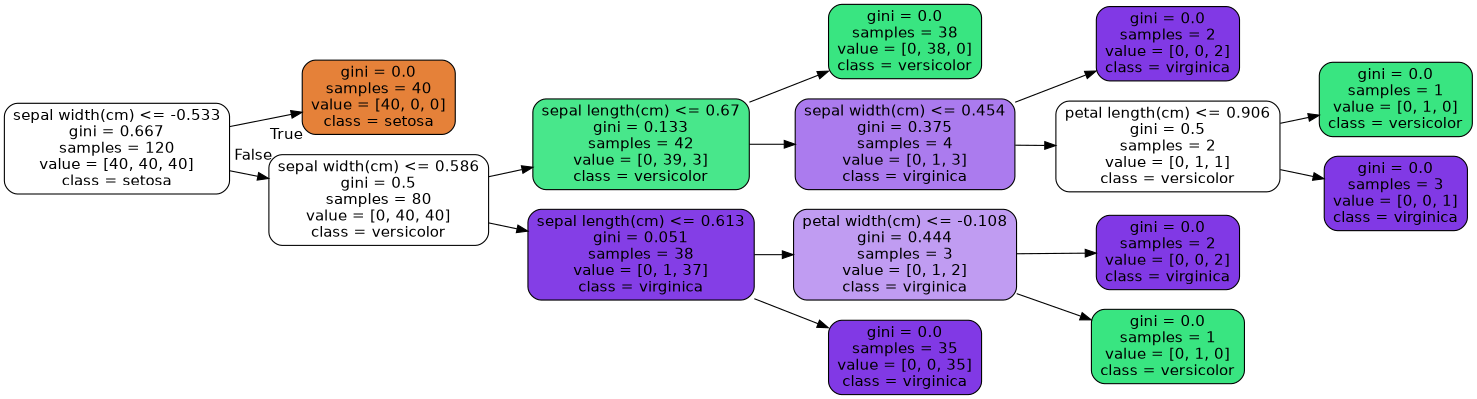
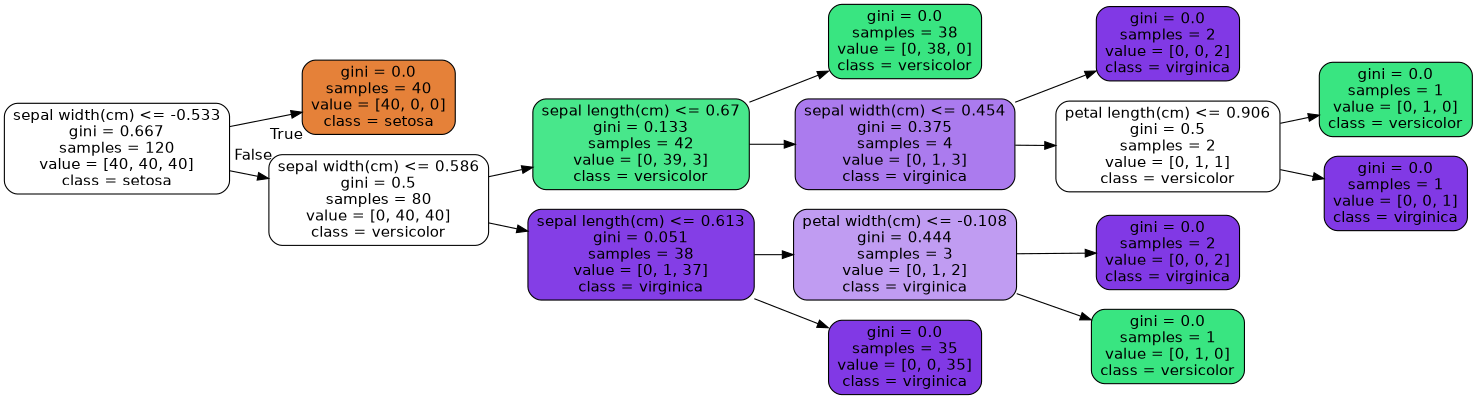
node "gini = 0.0 samples = 3 value = [0, 0, 1] class = virginica": label "gini = 0.0 samples = 3 value = [0, 0, 1] class = virginica" -> "gini = 0.0 samples = 1 value = [0, 0, 1] class = virginica"
